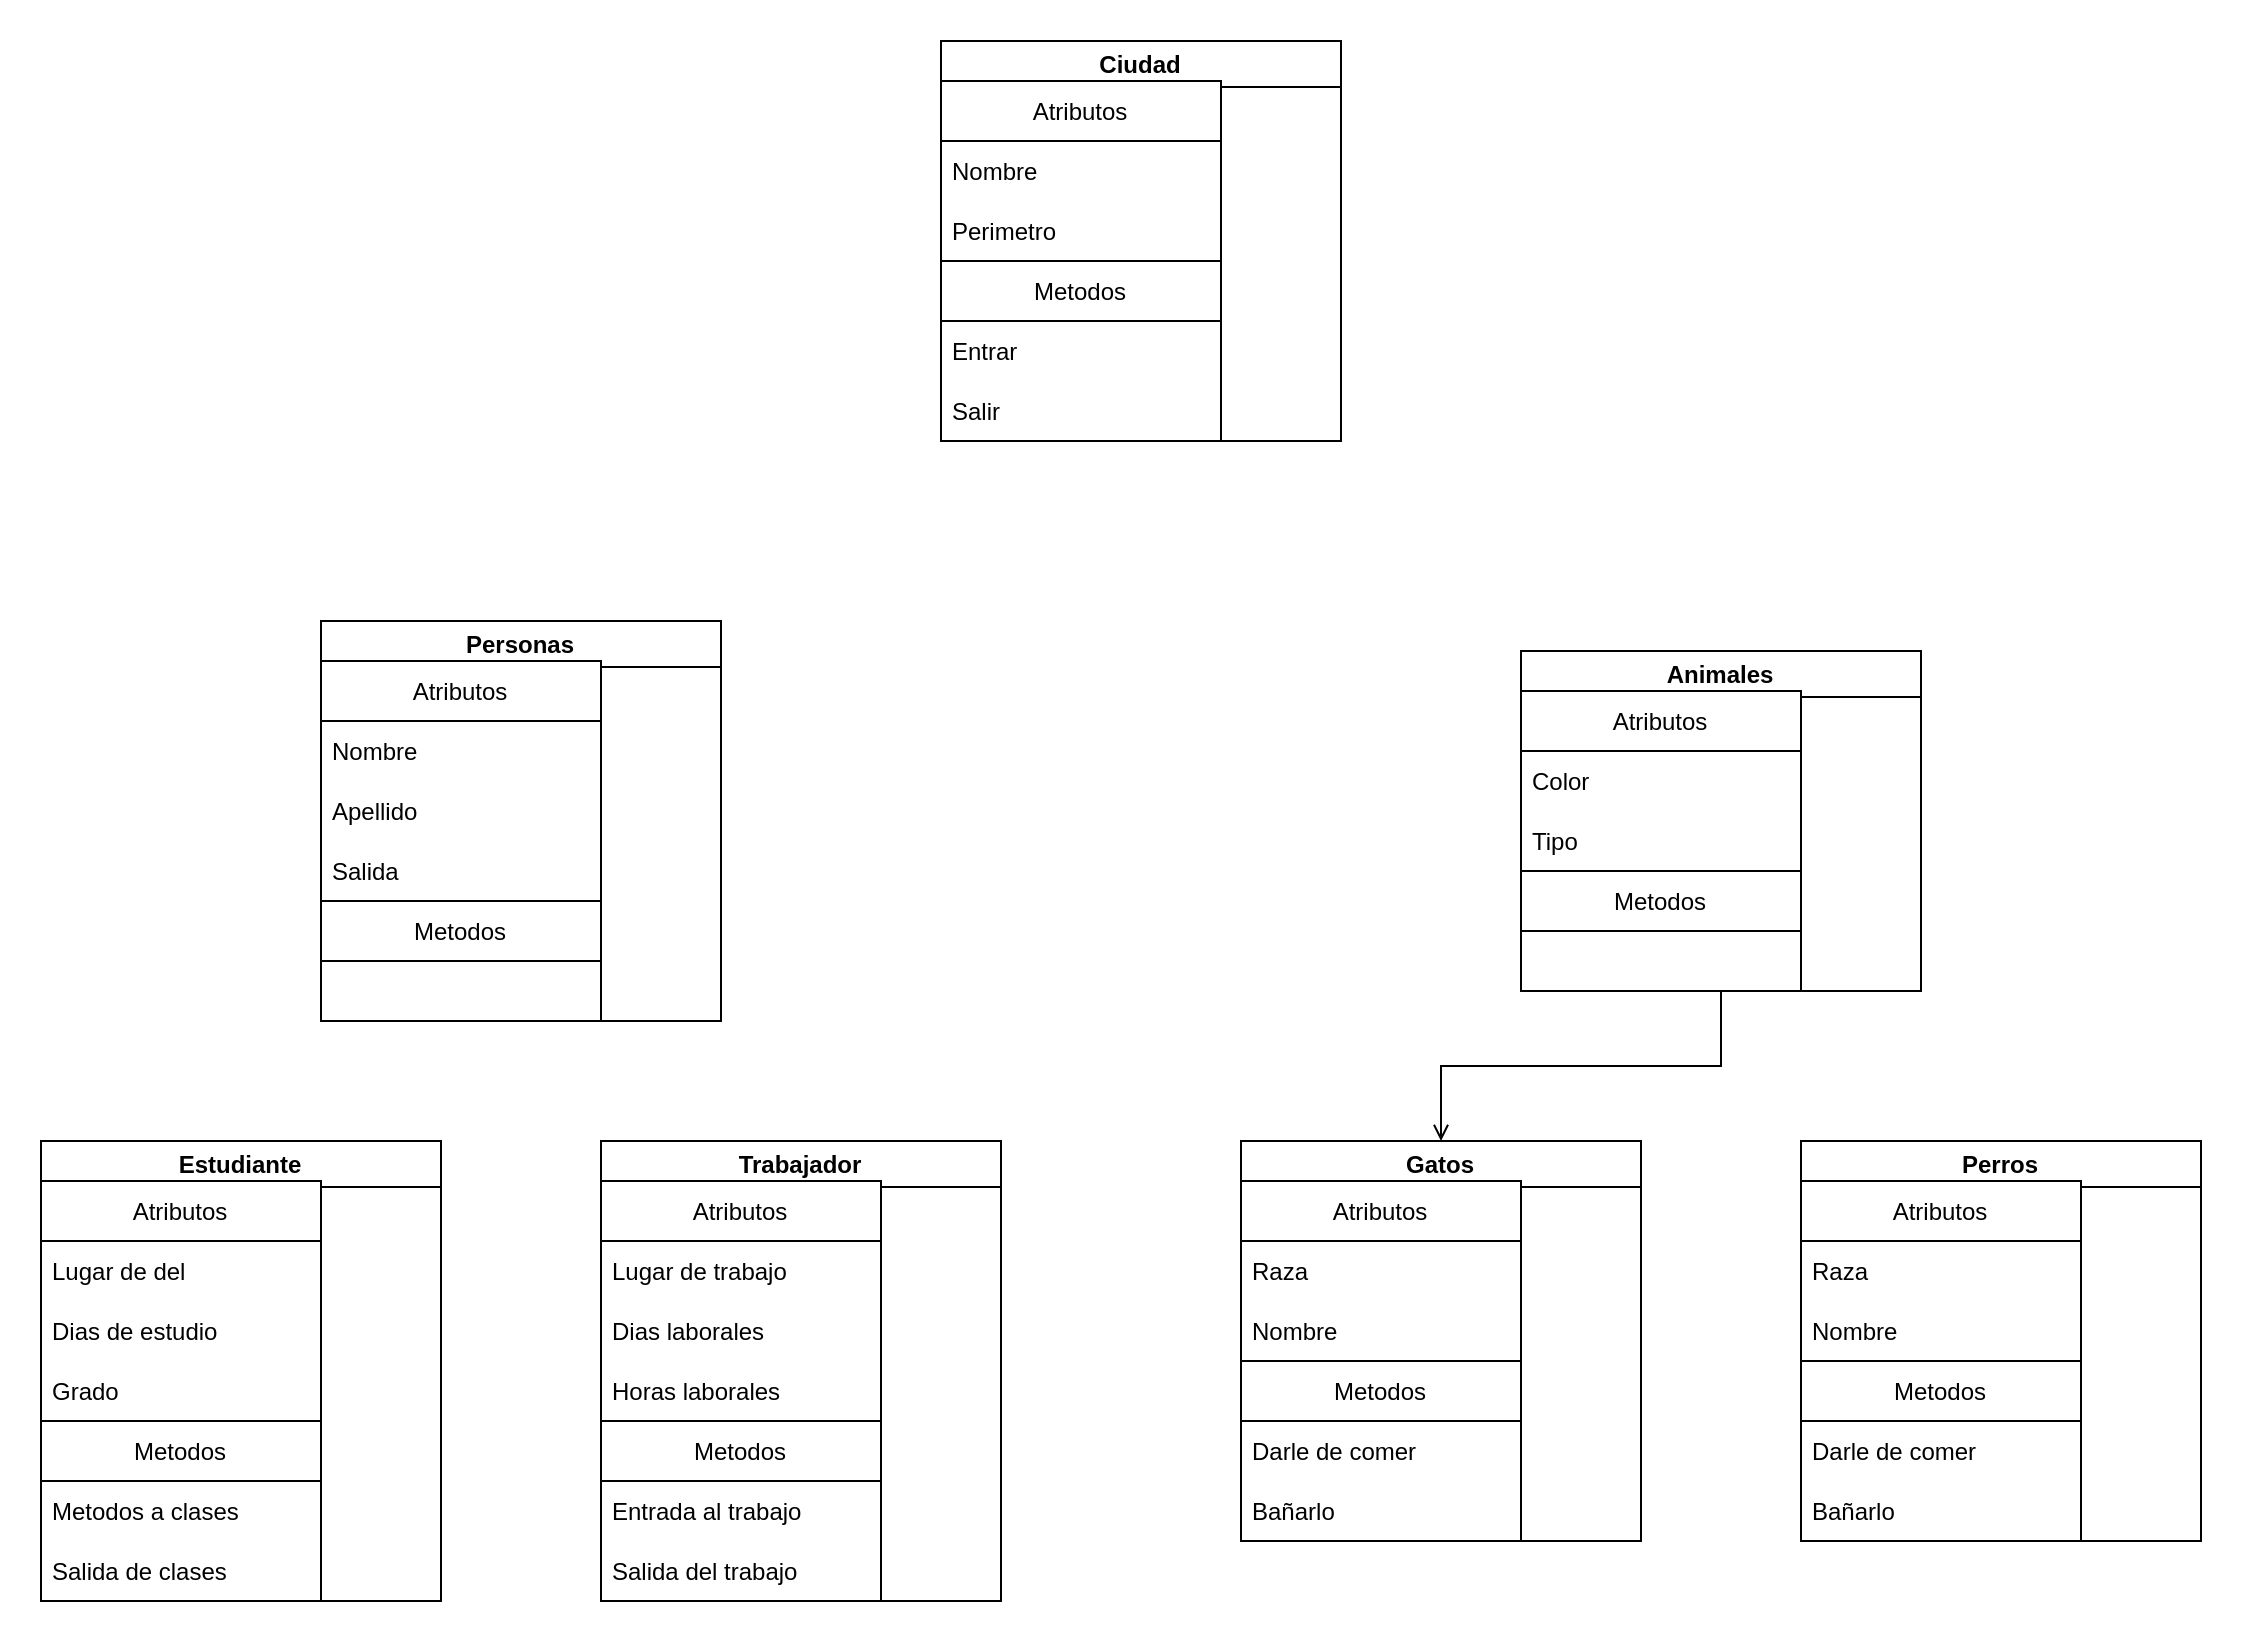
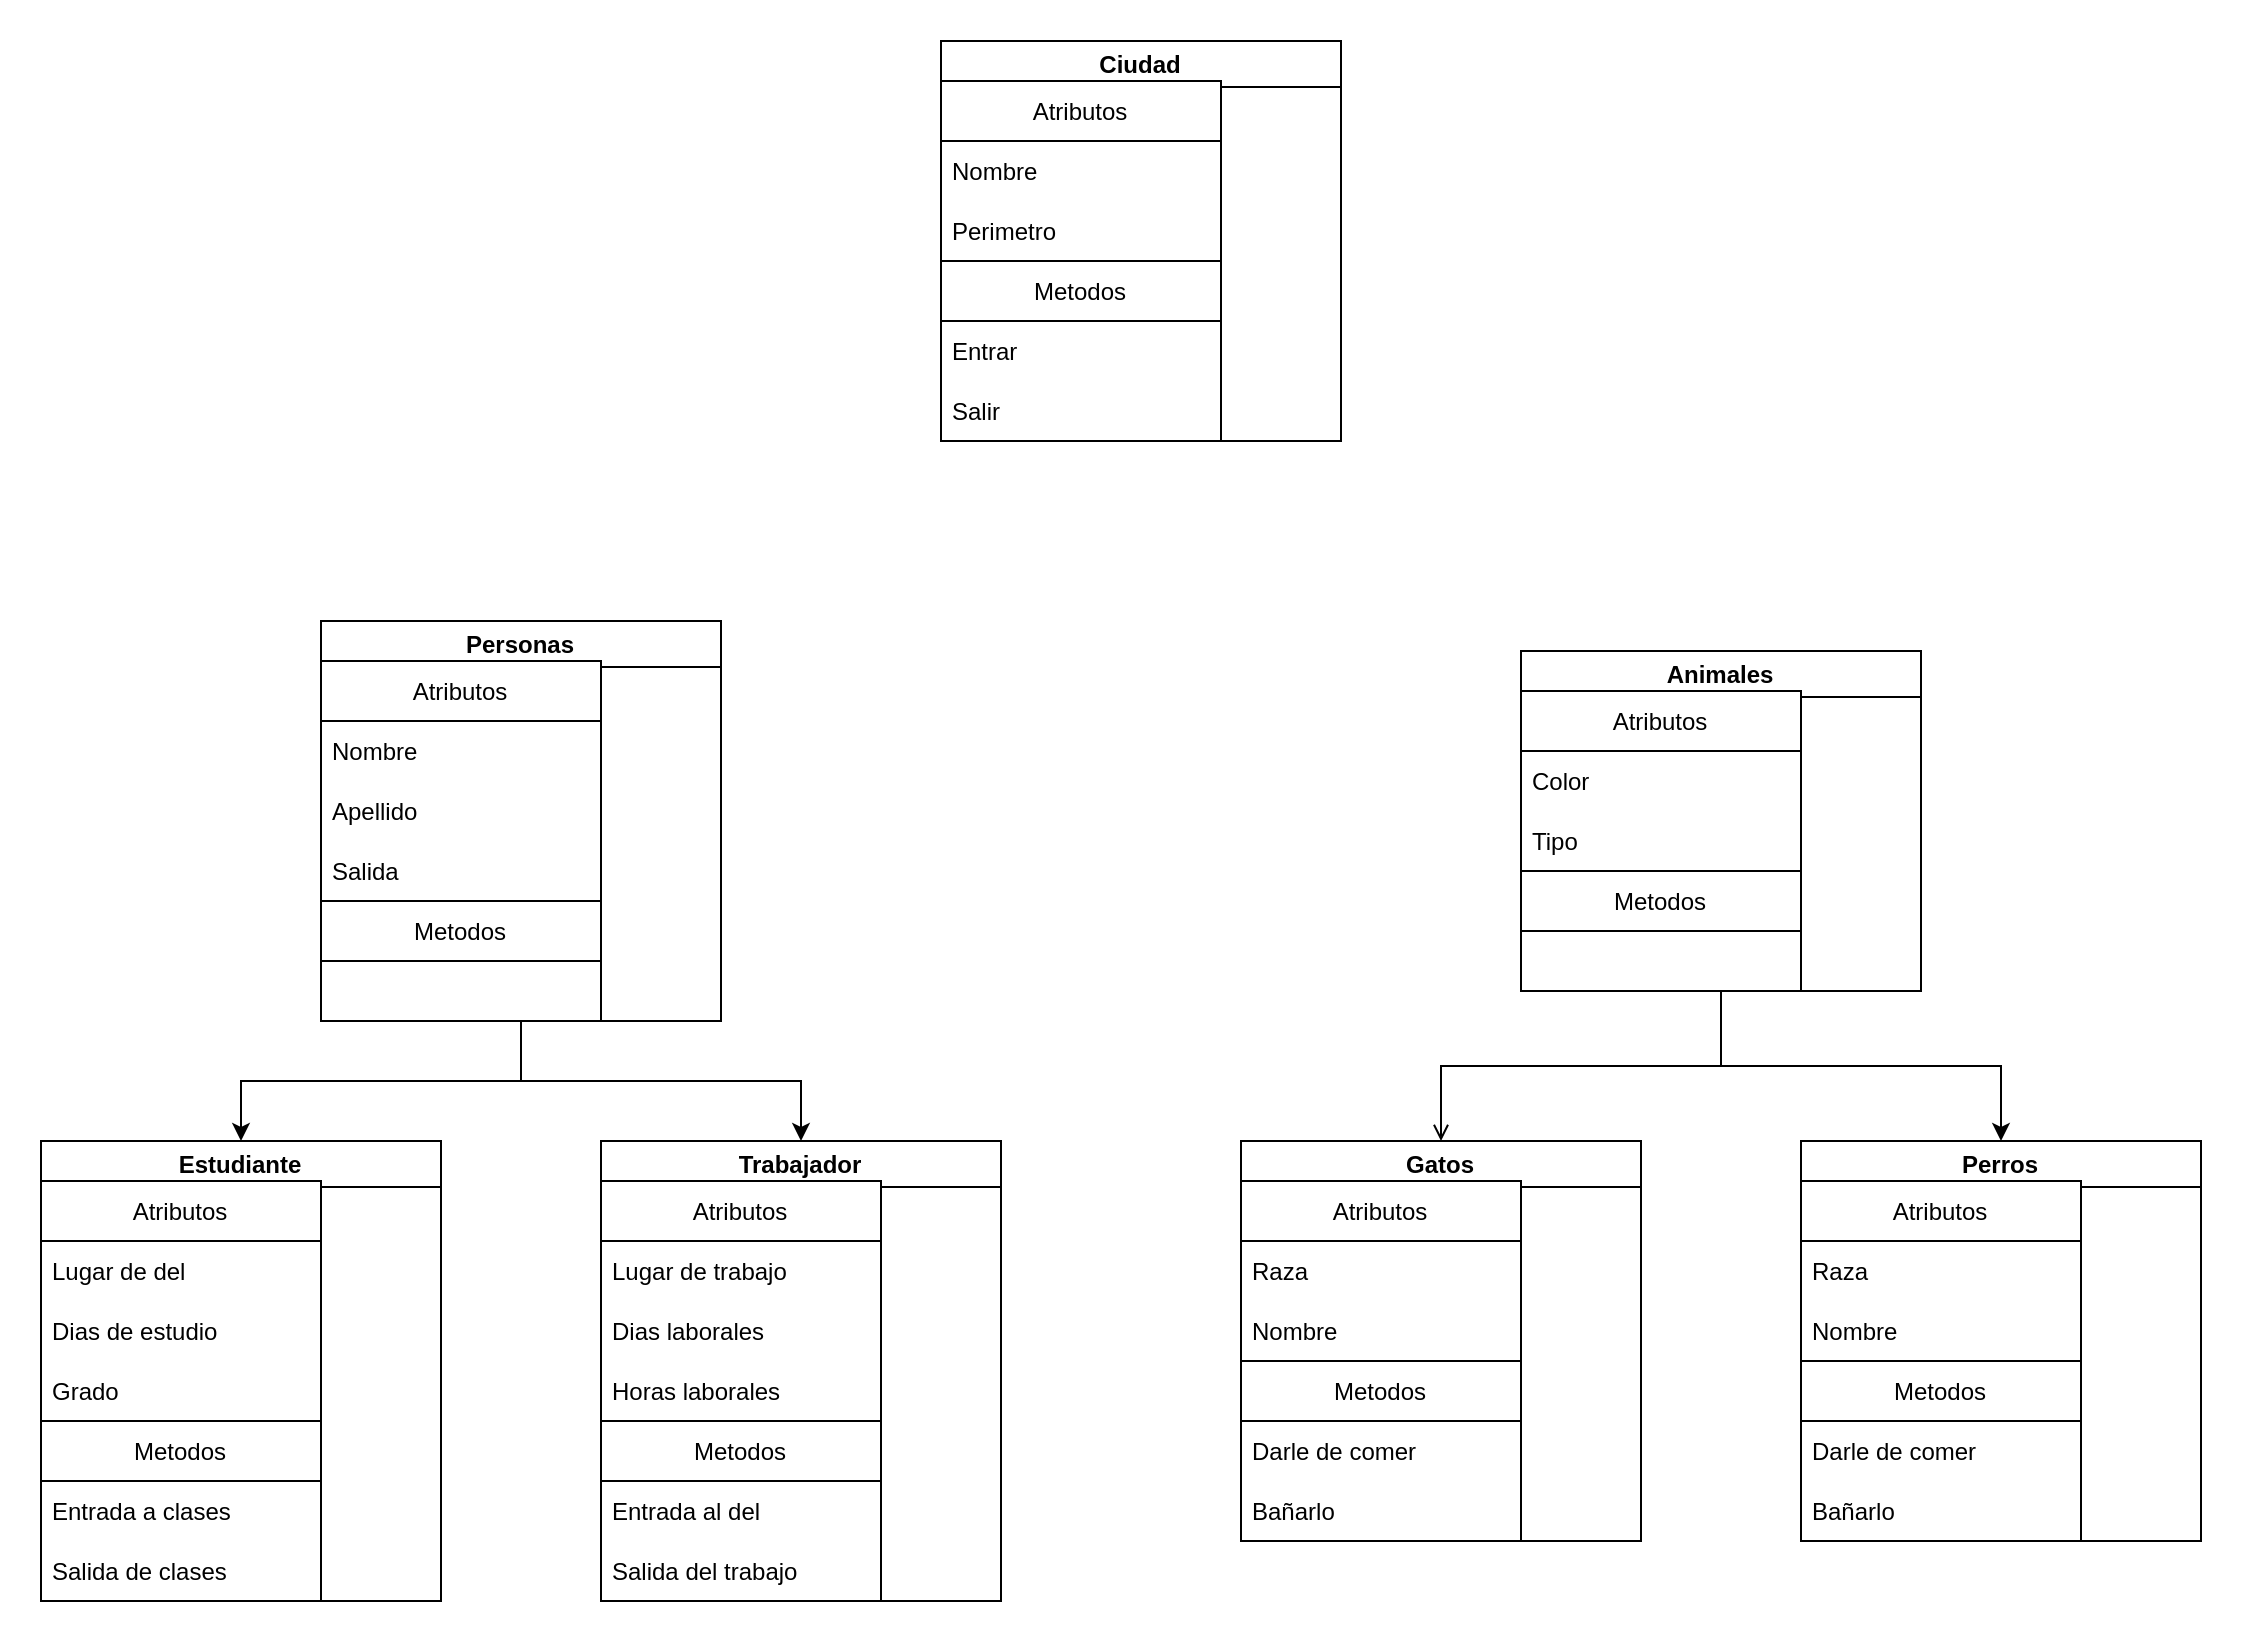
edge "Animales" -> "Perros": added
edge "Personas" -> "Estudiante": added
edge "Personas" -> "Trabajador": added
node "Metodos a clases": label "Metodos a clases" -> "Entrada a clases"
node "Entrada al trabajo": label "Entrada al trabajo" -> "Entrada al del"
